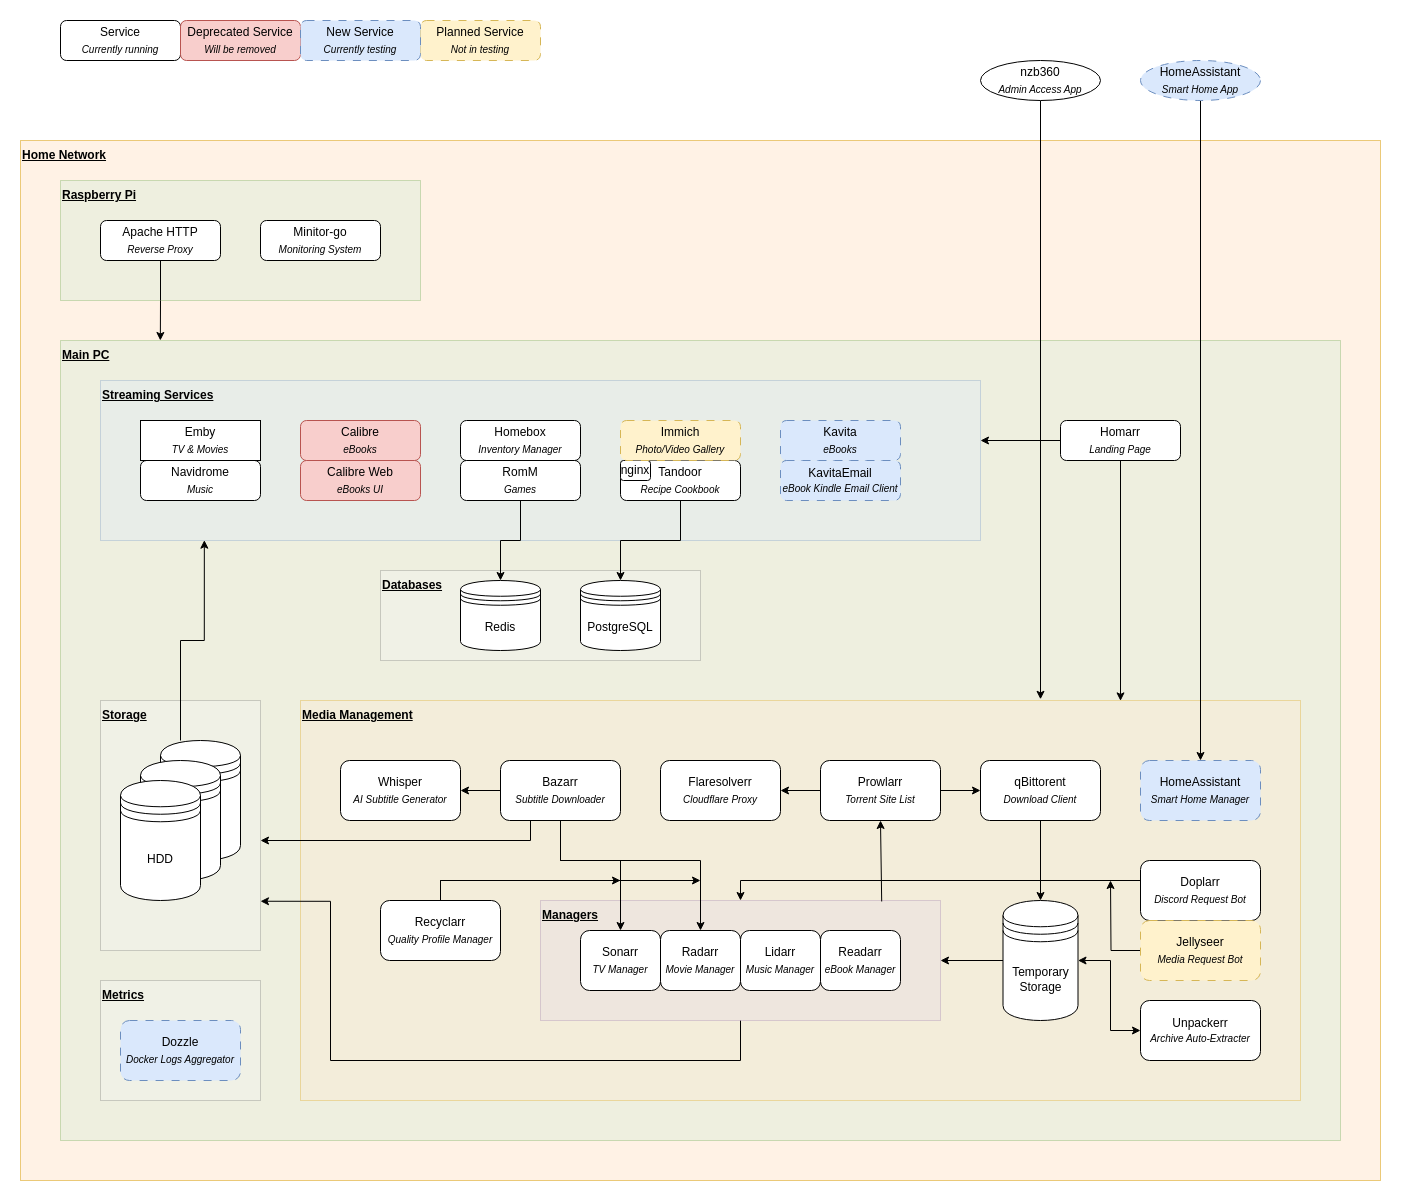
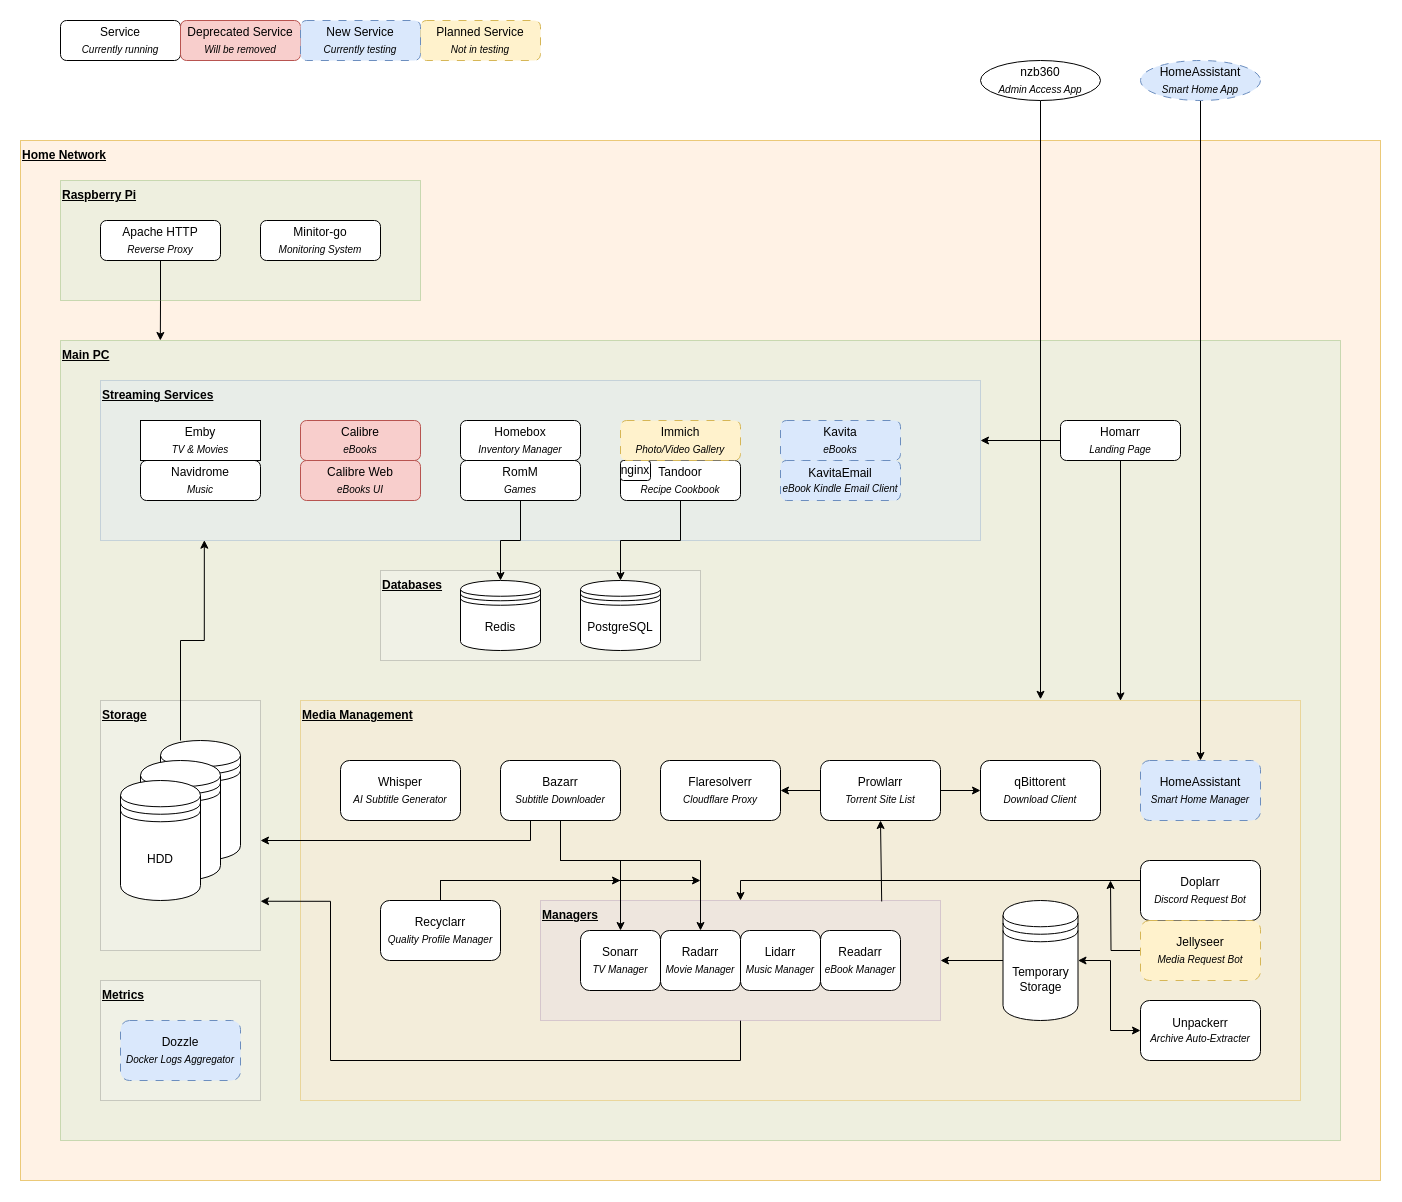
edge "Bazarr Subtitle Downloader" -> "Whisper AI Subtitle Generator": removed
edge "qBittorent Download Client" -> "Temporary Storage": removed
